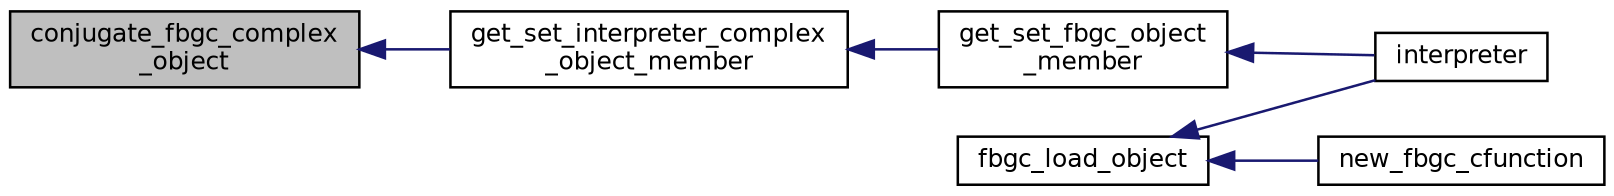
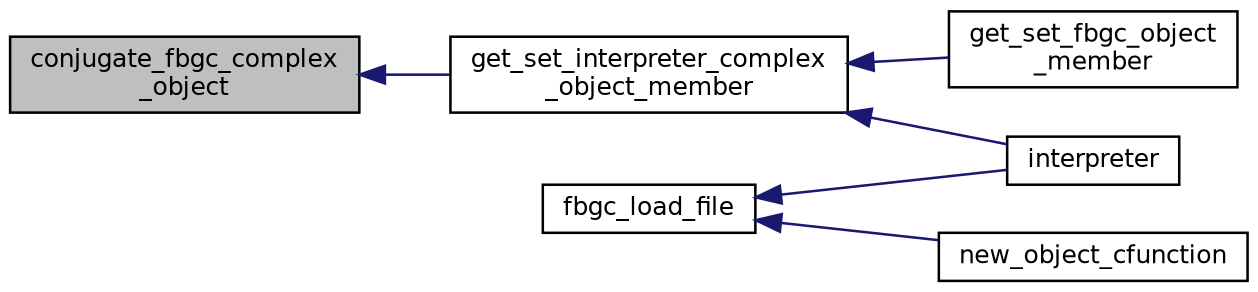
edge "interpreter" -> "get_set_fbgc_object _member": now "interpreter" -> "get_set_interpreter_complex _object_member"
node "fbgc_load_object": label "fbgc_load_object" -> "fbgc_load_file"
node "new_fbgc_cfunction": label "new_fbgc_cfunction" -> "new_object_cfunction"
